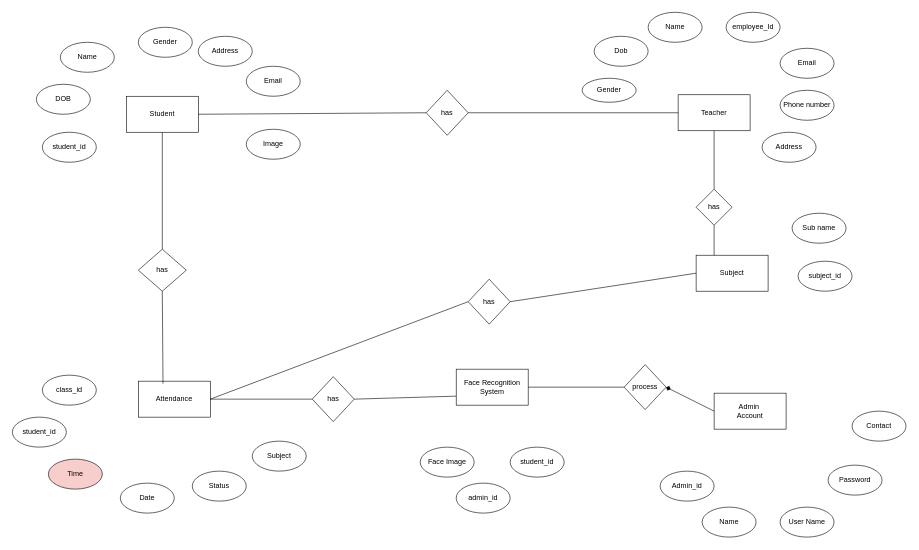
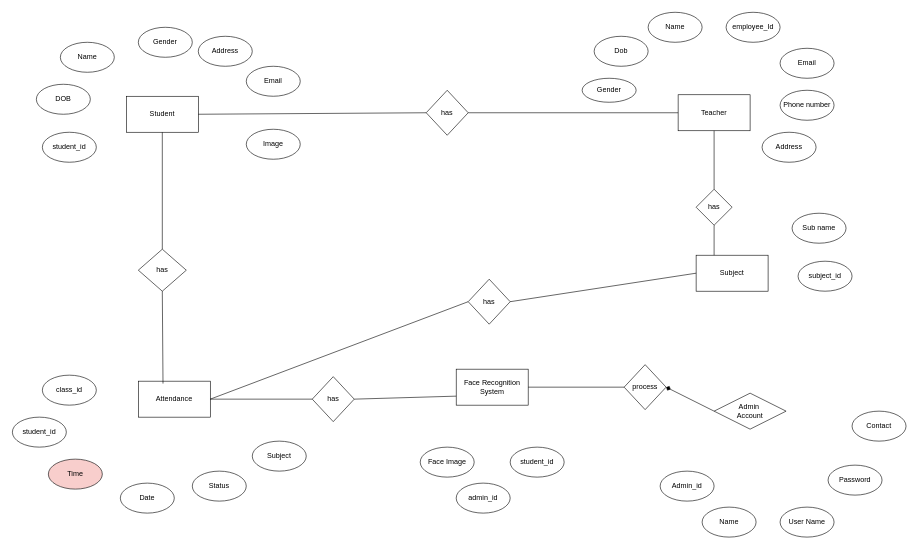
node "Admin Account": shape rectangle -> diamond
